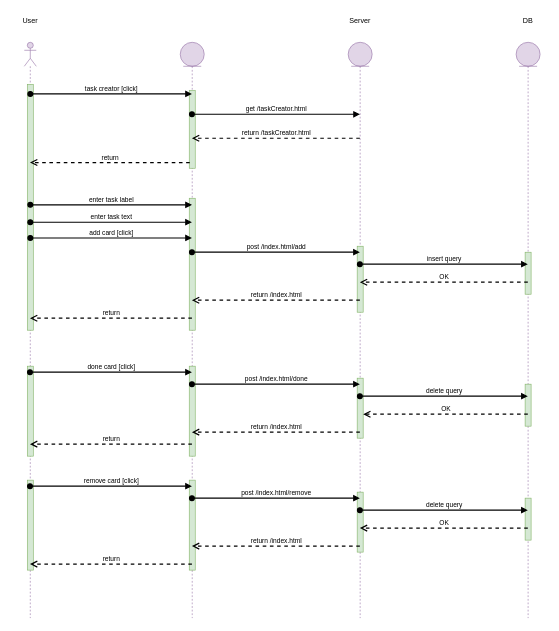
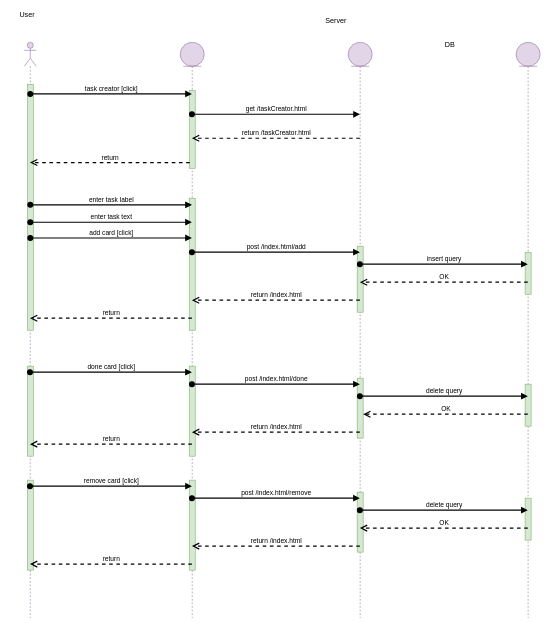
node "User": moved (30, 21) -> (27, 15)
node "Server": moved (360, 21) -> (336, 21)
node "DB": moved (528, 21) -> (450, 45)
